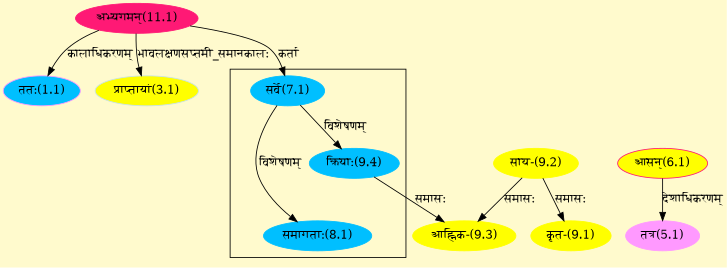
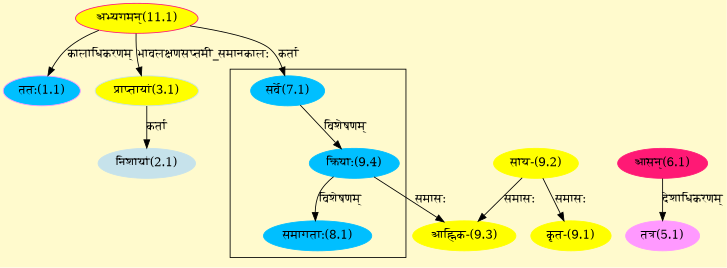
node "अभ्यगमन्(11.1)": fillcolor #ff1975 -> #ffff00
node "निशायां(2.1)": added
node "आसन्(6.1)": fillcolor #ffff00 -> #ff1975
edge "सर्वे(7.1)" -> "समागताः(8.1)": now "क्रियाः(9.4)" -> "समागताः(8.1)"
